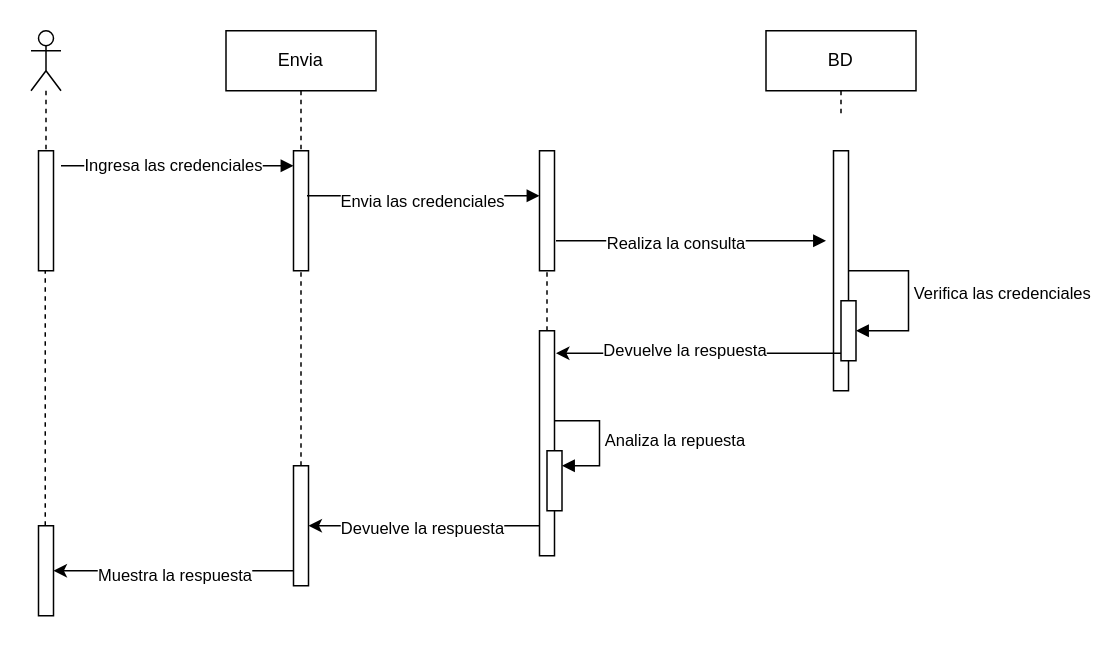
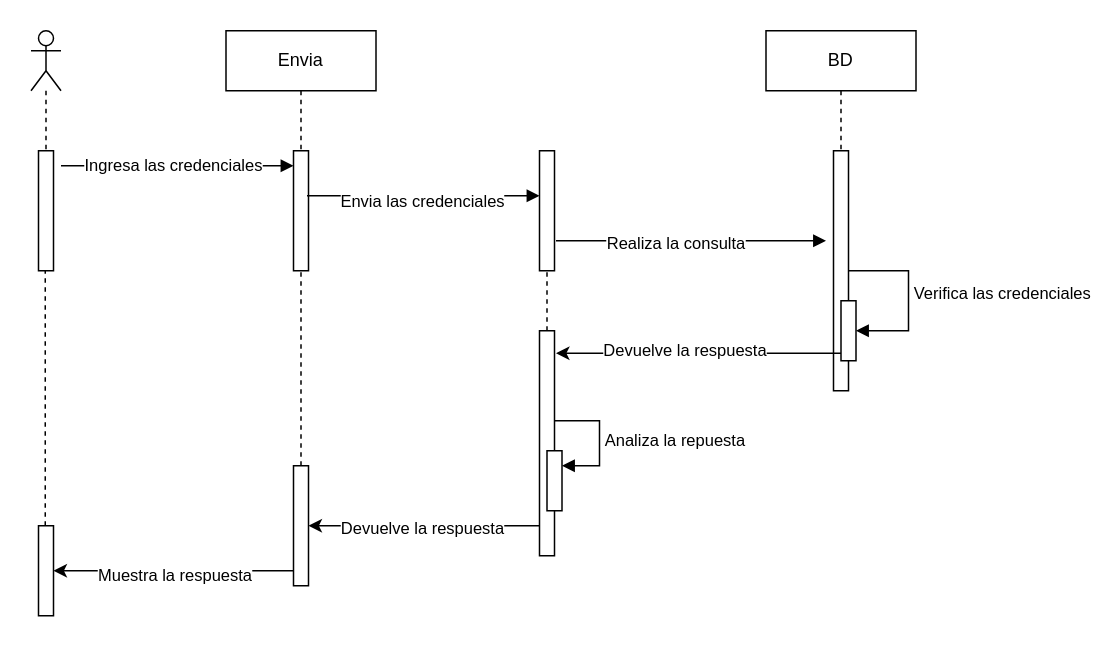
node "BD": size 150x83 -> 150x120
